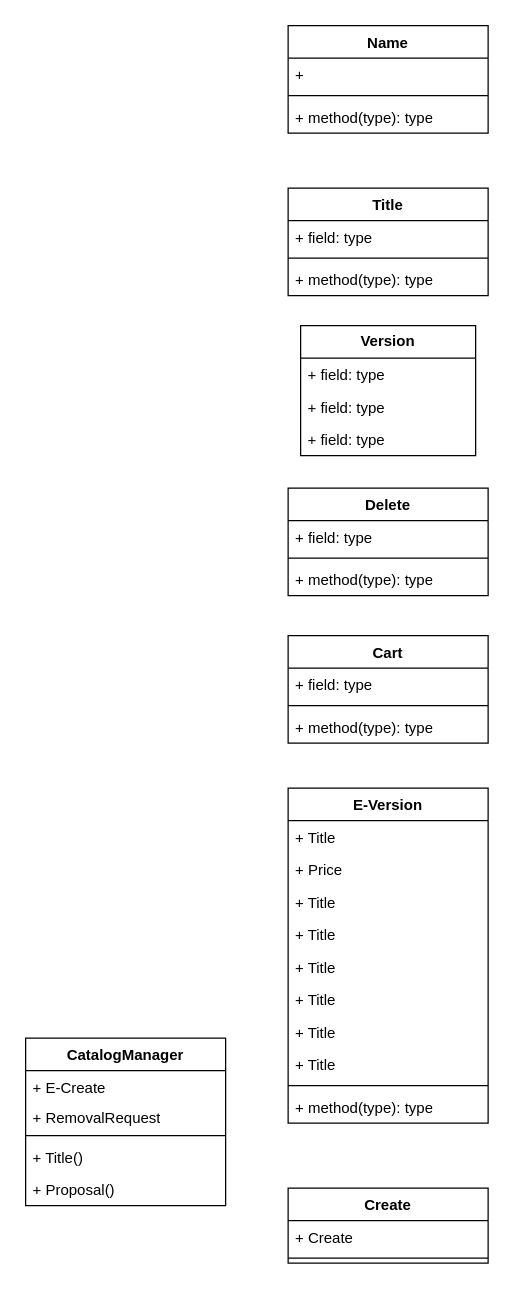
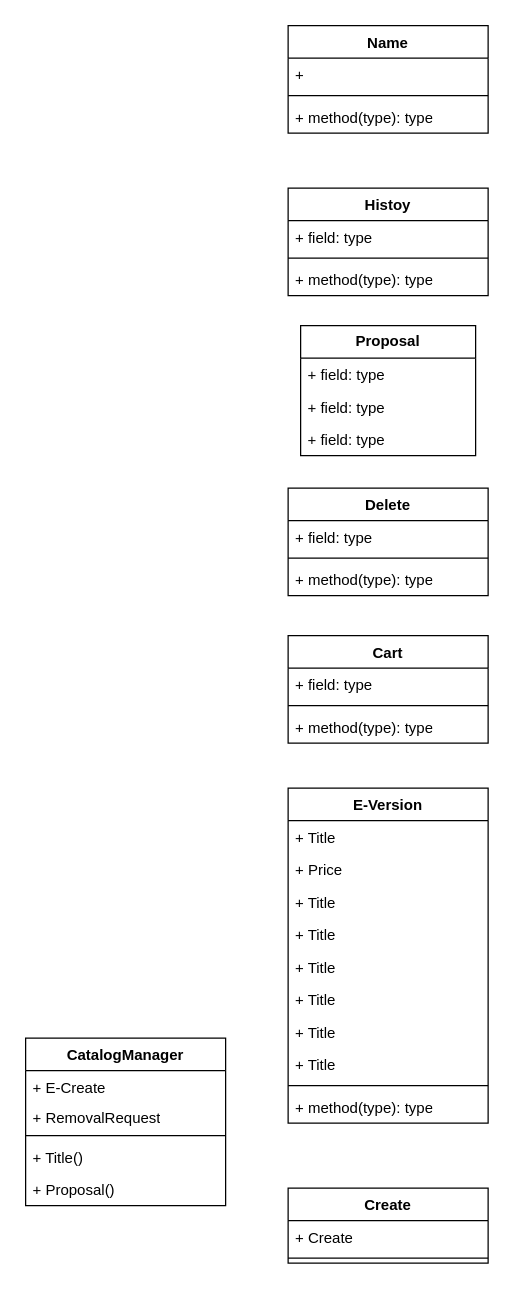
node "Title": label "Title" -> "Histoy"
node "Version": label "Version" -> "Proposal"
